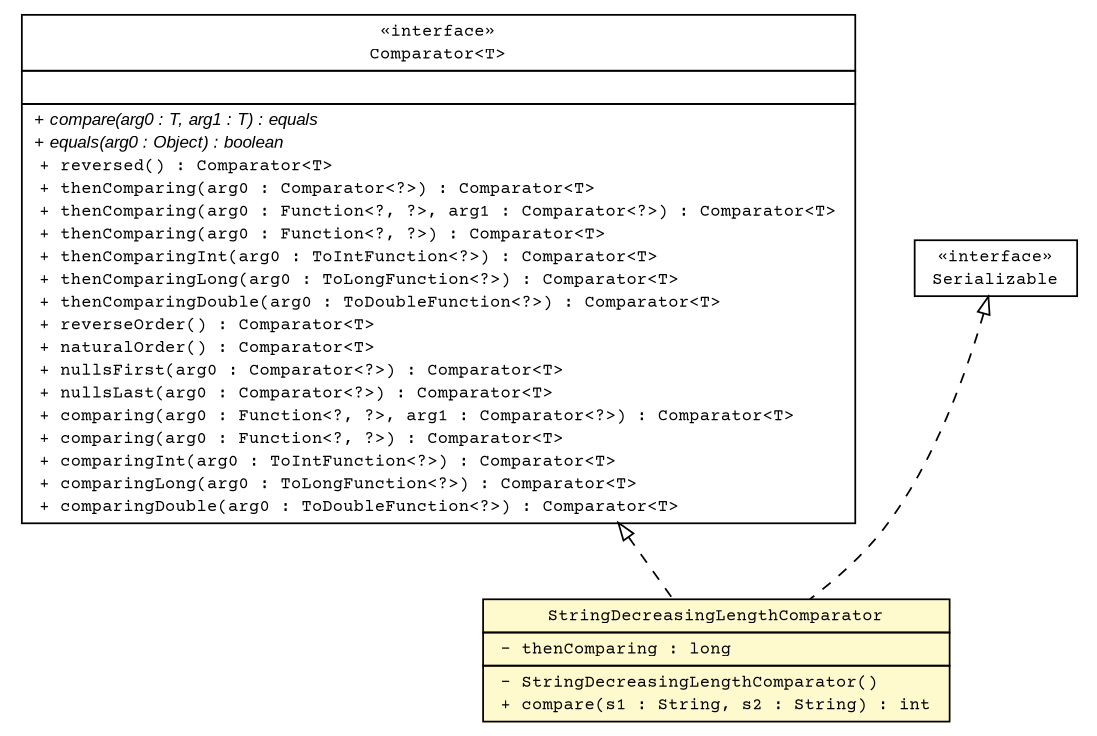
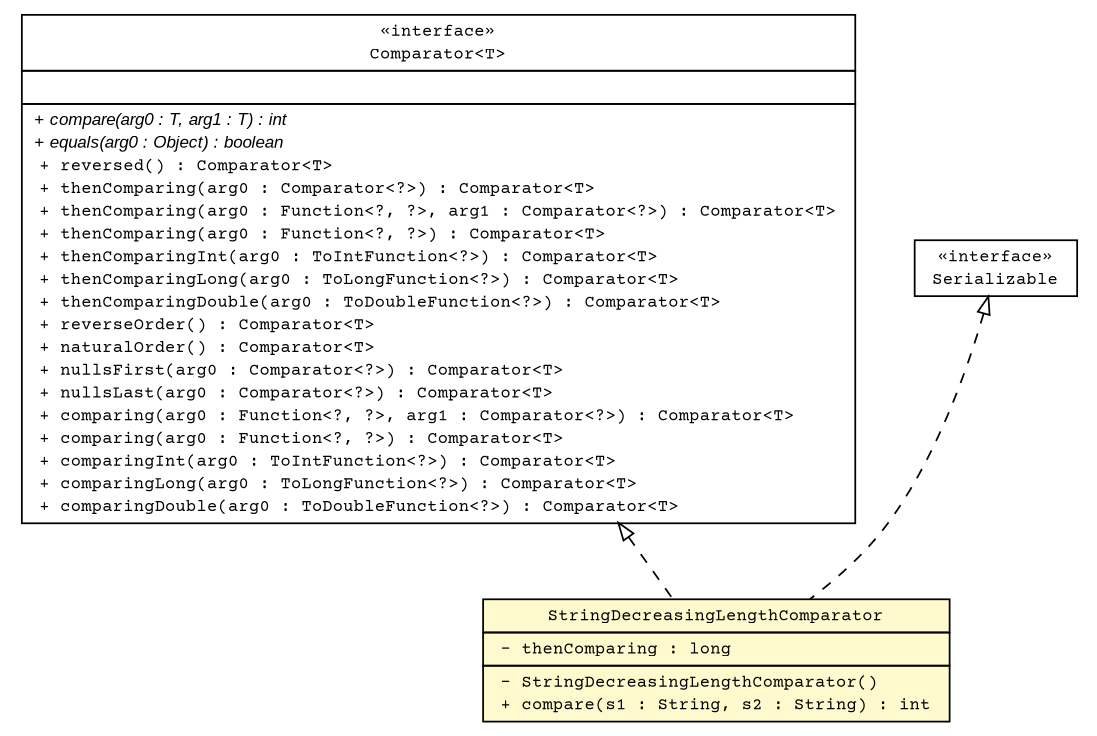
node "Comparator<T>": text "+ compare(arg0 : T, arg1 : T) : equals" -> "+ compare(arg0 : T, arg1 : T) : int"
